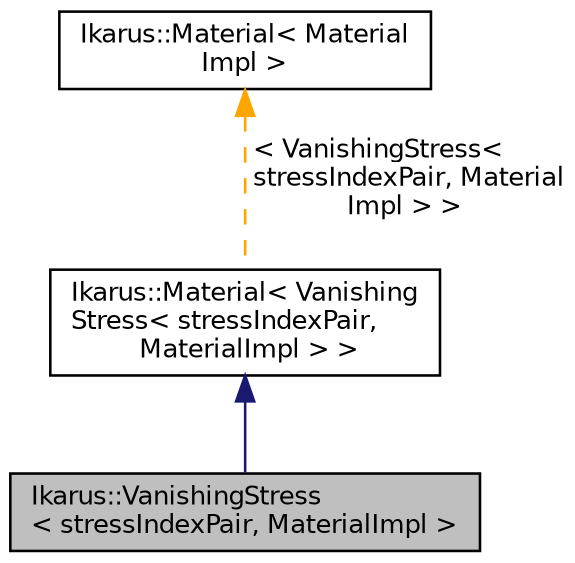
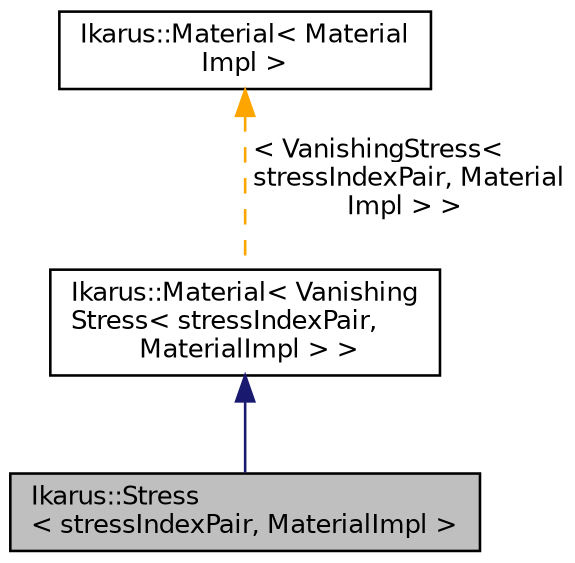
node "Ikarus::VanishingStress < stressIndexPair, MaterialImpl >": label "Ikarus::VanishingStress < stressIndexPair, MaterialImpl >" -> "Ikarus::Stress < stressIndexPair, MaterialImpl >"
